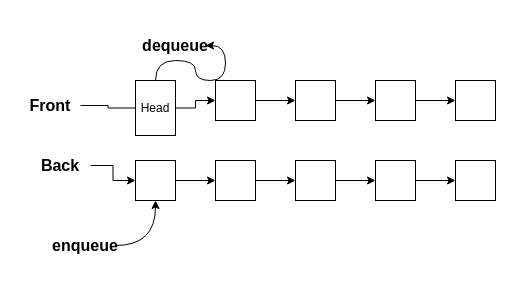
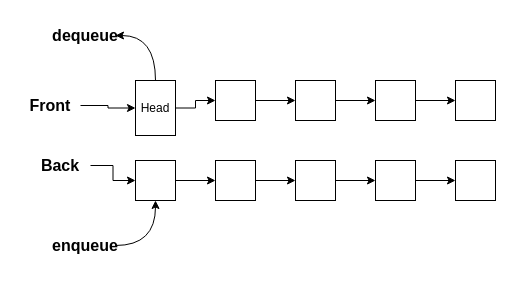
node "dequeue": moved (176, 46) -> (86, 36)
edge "Front" -- "Head": arrowhead none -> classic
